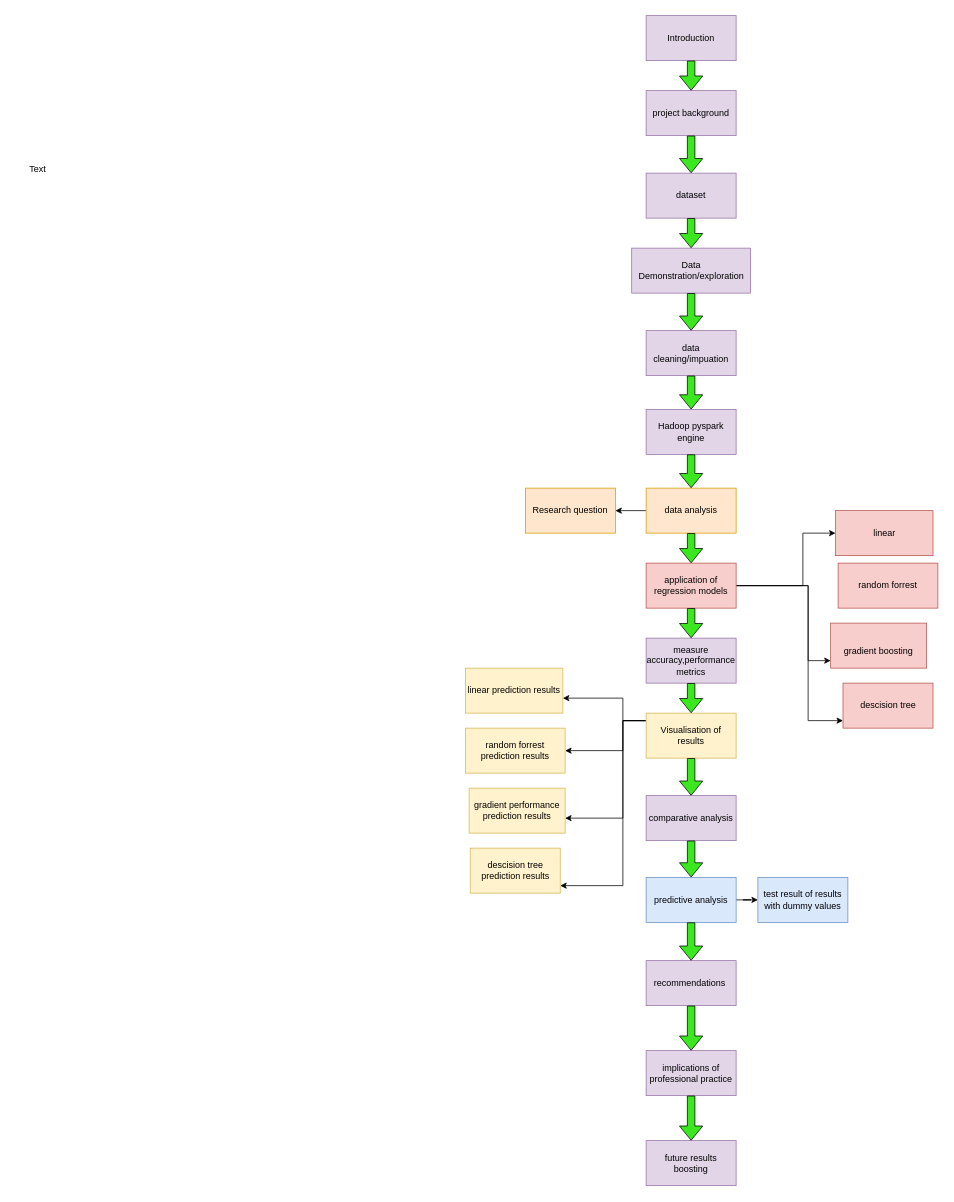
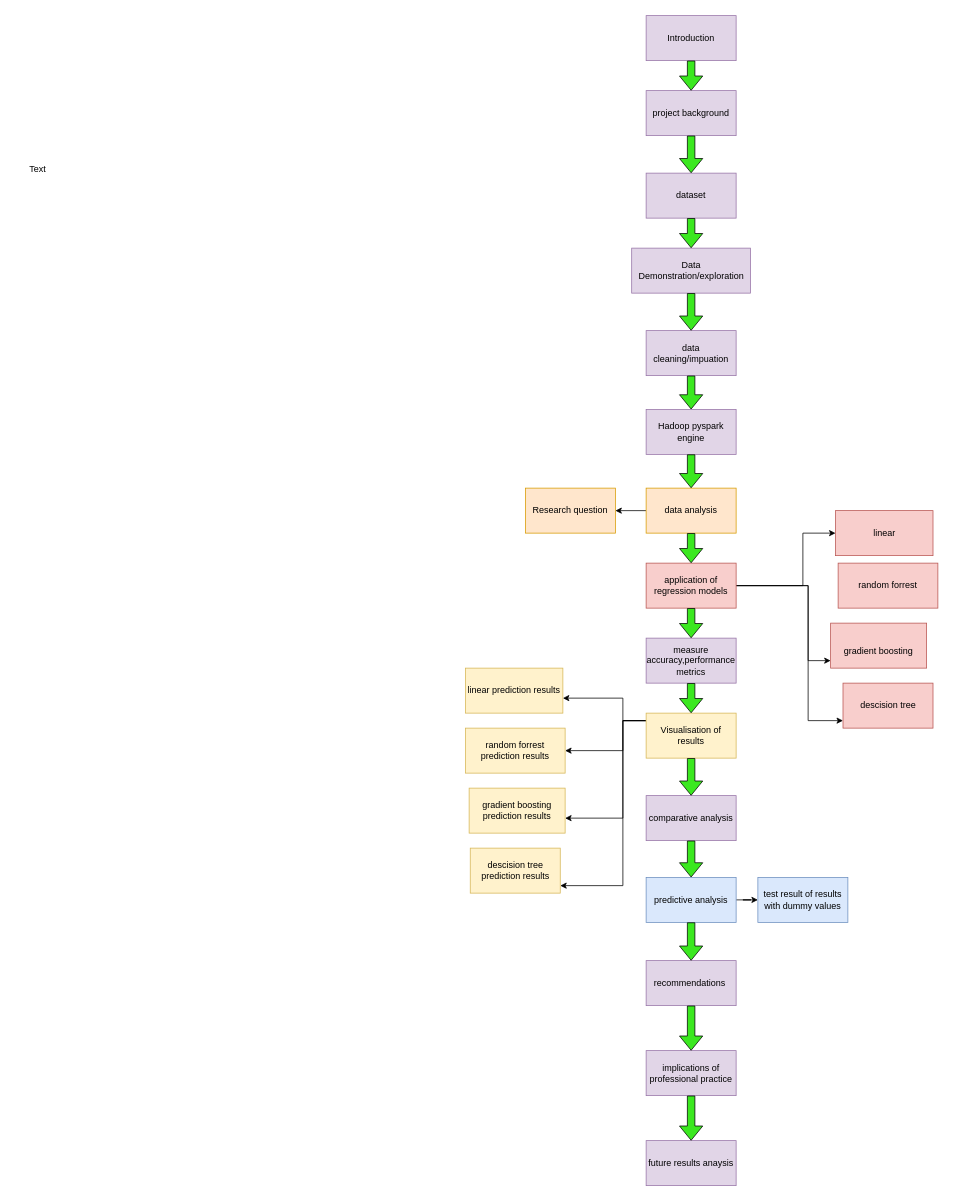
node "gradient performance prediction results": label "gradient performance prediction results" -> "gradient boosting prediction results"
node "future results boosting": label "future results boosting" -> "future results anaysis"
